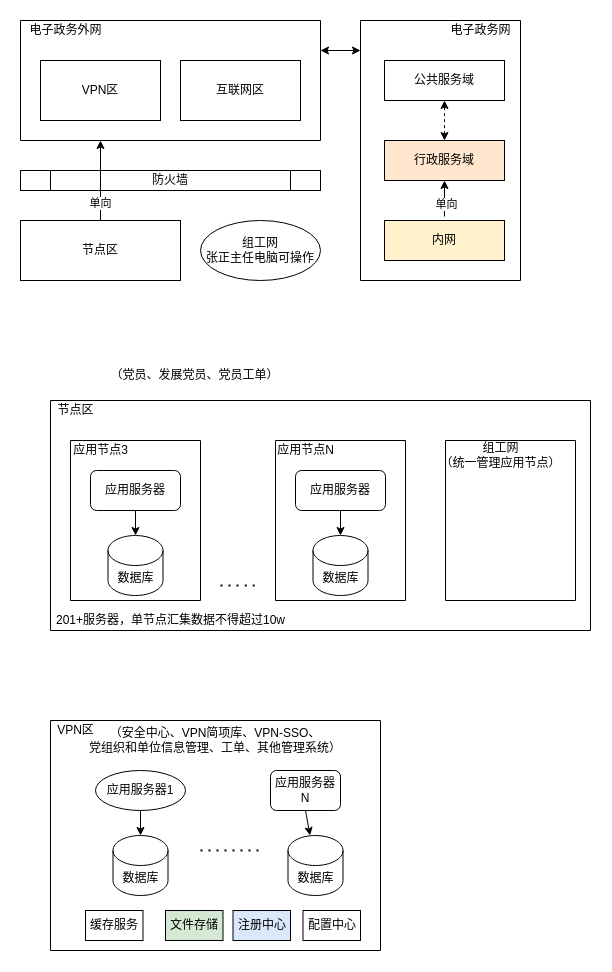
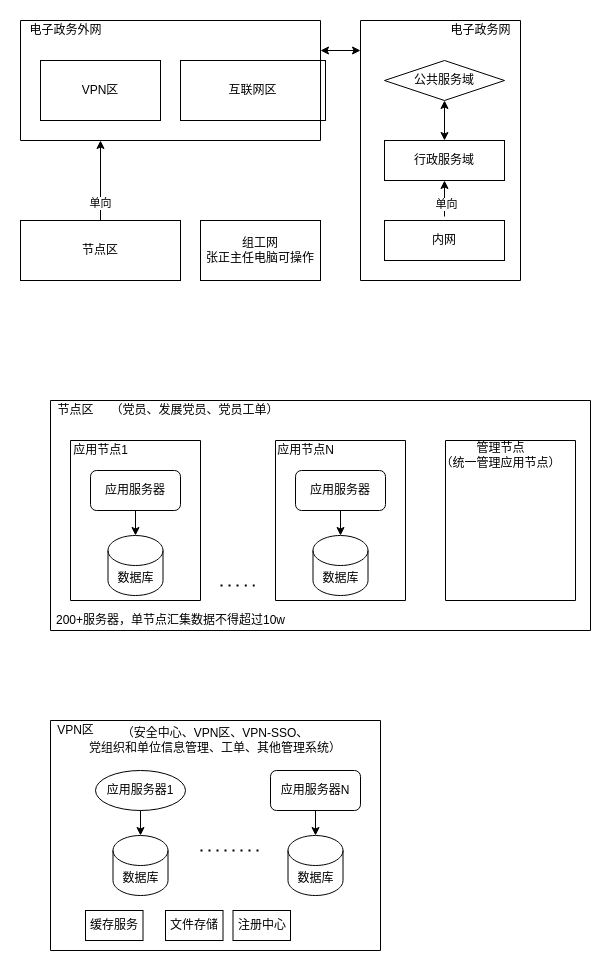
node "公共服务域": shape rectangle -> diamond
node "互联网区": size 120x60 -> 145x60
edge "公共服务域" -- "行政服务域": style dashed -> solid
node "行政服务域": fillcolor #ffe6cc -> #ffffff
node "防火墙": removed
node "内网": fillcolor #fff2cc -> #ffffff
node "组工网 张正主任电脑可操作": shape ellipse -> rectangle
node "（党员、发展党员、党员工单）": moved (194, 376) -> (194, 411)
node "应用节点3": label "应用节点3" -> "应用节点1"
node "组工网 （统一管理应用节点）": label "组工网 （统一管理应用节点）" -> "管理节点 （统一管理应用节点）"
node "201+服务器，单节点汇集数据不得超过10w": label "201+服务器，单节点汇集数据不得超过10w" -> "200+服务器，单节点汇集数据不得超过10w"
node "（安全中心、VPN简项库、VPN-SSO、 党组织和单位信息管理、工单、其他管理系统）": label "（安全中心、VPN简项库、VPN-SSO、 党组织和单位信息管理、工单、其他管理系统）" -> "（安全中心、VPN区、VPN-SSO、 党组织和单位信息管理、工单、其他管理系统）"
node "应用服务器N": size 70x40 -> 90x40
node "文件存储": fillcolor #d5e8d4 -> #ffffff
node "注册中心": fillcolor #dae8fc -> #ffffff
node "配置中心": removed
